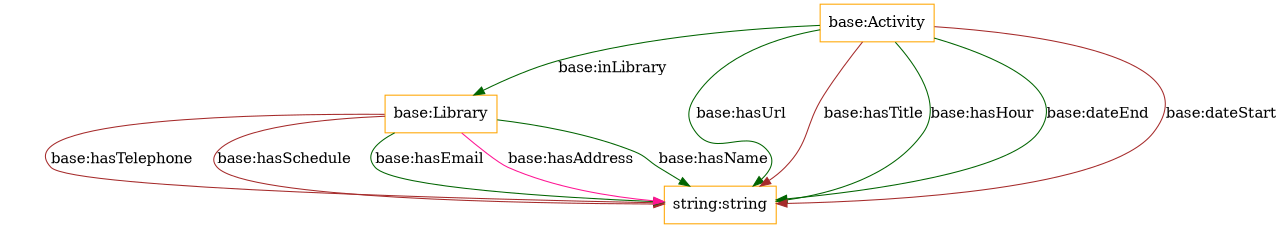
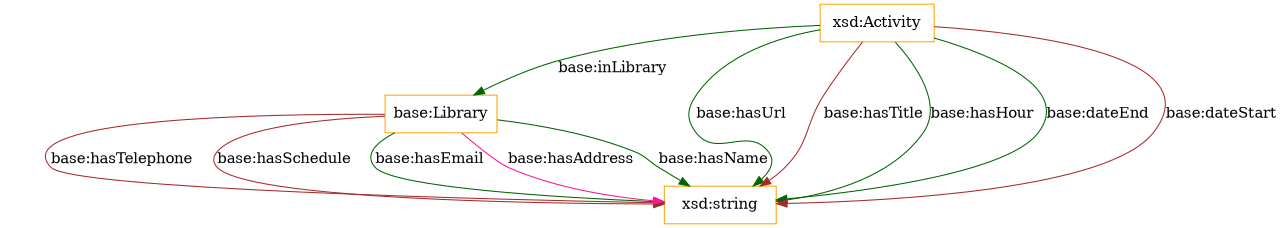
node "base:Activity": label "base:Activity" -> "xsd:Activity"
node "string:string": label "string:string" -> "xsd:string"
